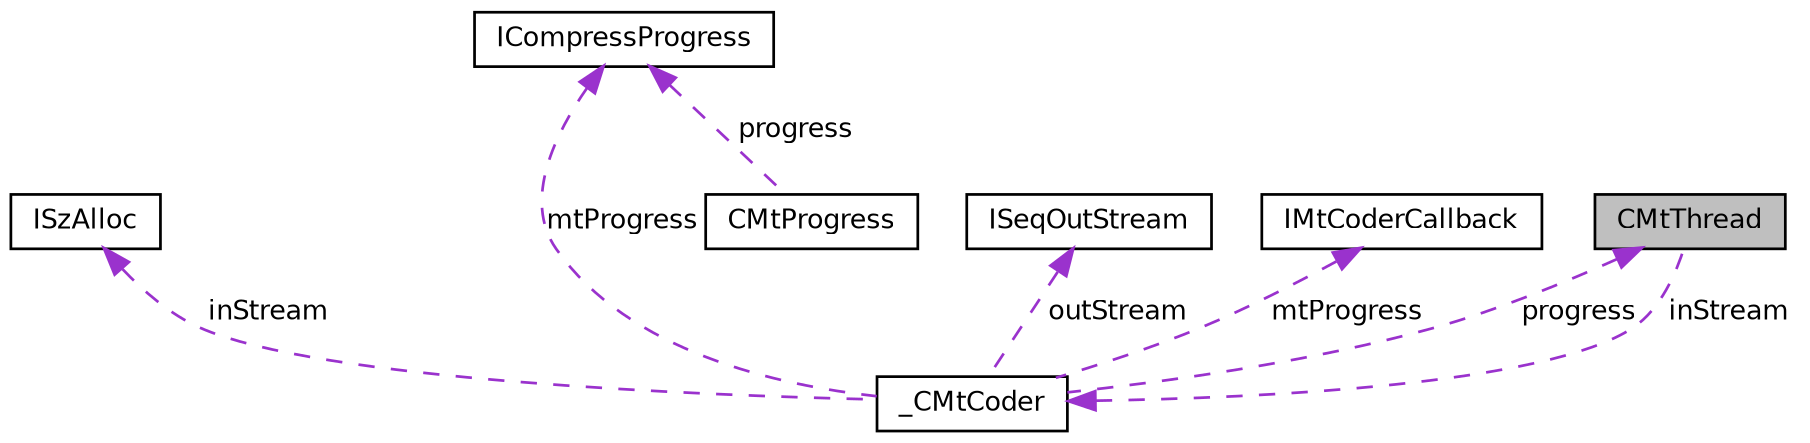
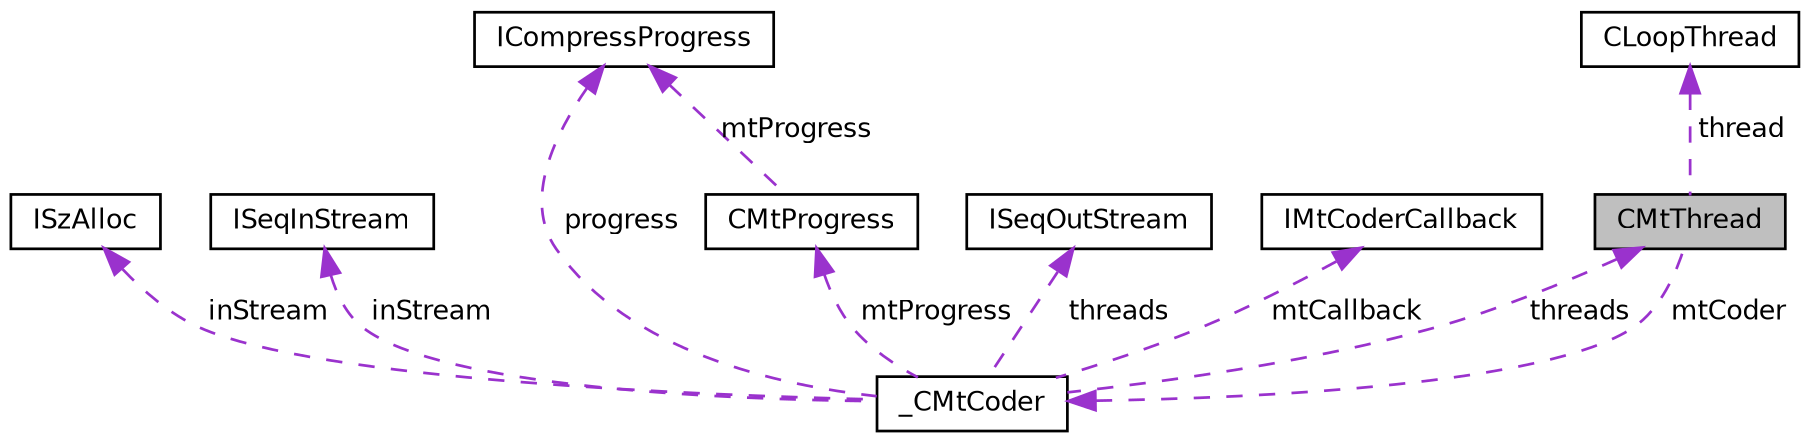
node "CLoopThread": added
edge "CMtProgress" -> "ICompressProgress": label " progress" -> " mtProgress"
node "ISeqInStream": added
edge "_CMtCoder" -> "ICompressProgress": label " mtProgress" -> " progress"
edge "_CMtCoder" -> "ISeqOutStream": label " outStream" -> " threads"
edge "_CMtCoder" -> "IMtCoderCallback": label " mtProgress" -> " mtCallback"
edge "_CMtCoder" -> "CMtThread": label " progress" -> " threads"
edge "CMtThread" -> "_CMtCoder": label " inStream" -> " mtCoder"
edge "_CMtCoder" -> "CMtProgress": added, label "mtProgress"
